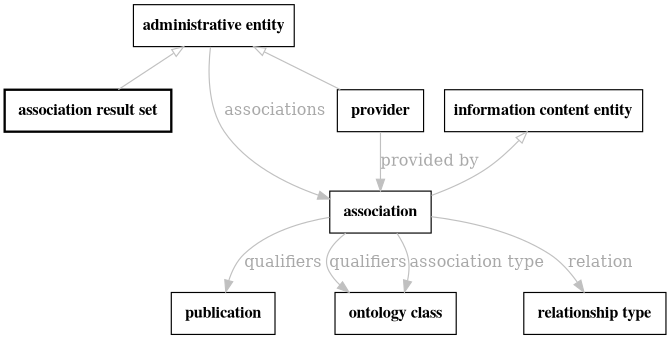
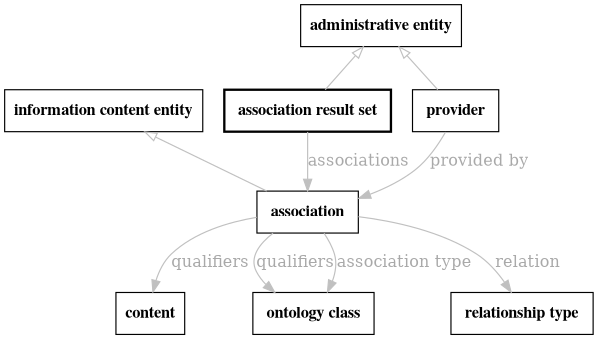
edge "administrative entity" -> "association": now "association result set" -> "association"
node "publication": label "publication" -> "content"
